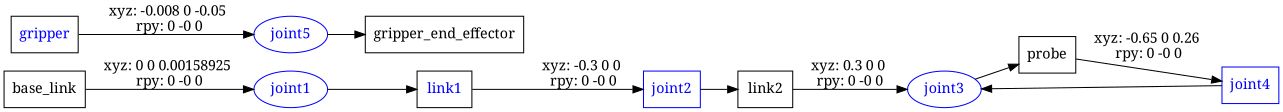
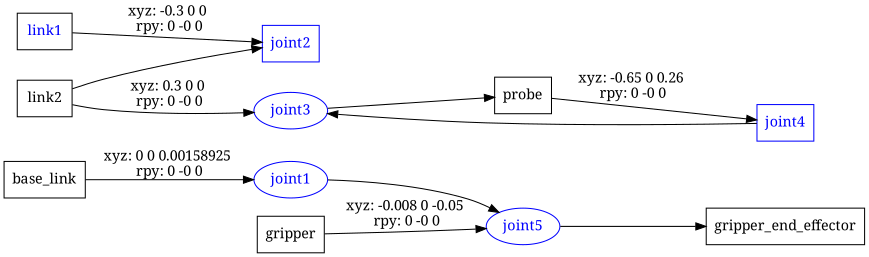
node "gripper": fontcolor blue -> black
edge "joint1" -> "link1": now "joint1" -> "joint5"
edge "joint2" -> "link2": reversed
